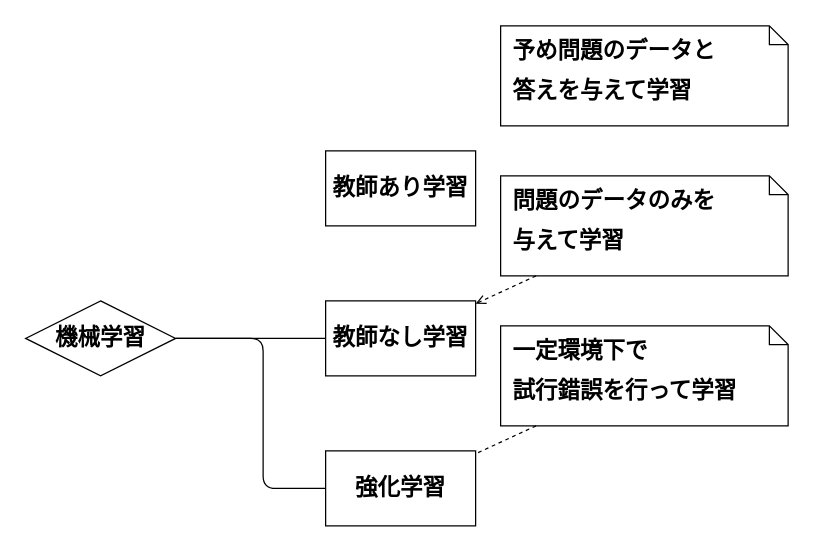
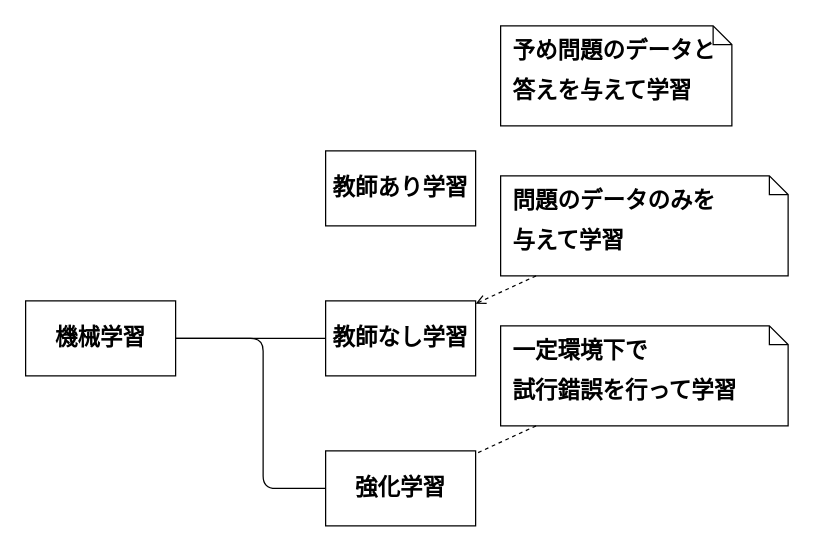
node "予め問題のデータと 答えを与えて学習": size 288x100 -> 231x100
node "機械学習": shape diamond -> rectangle
